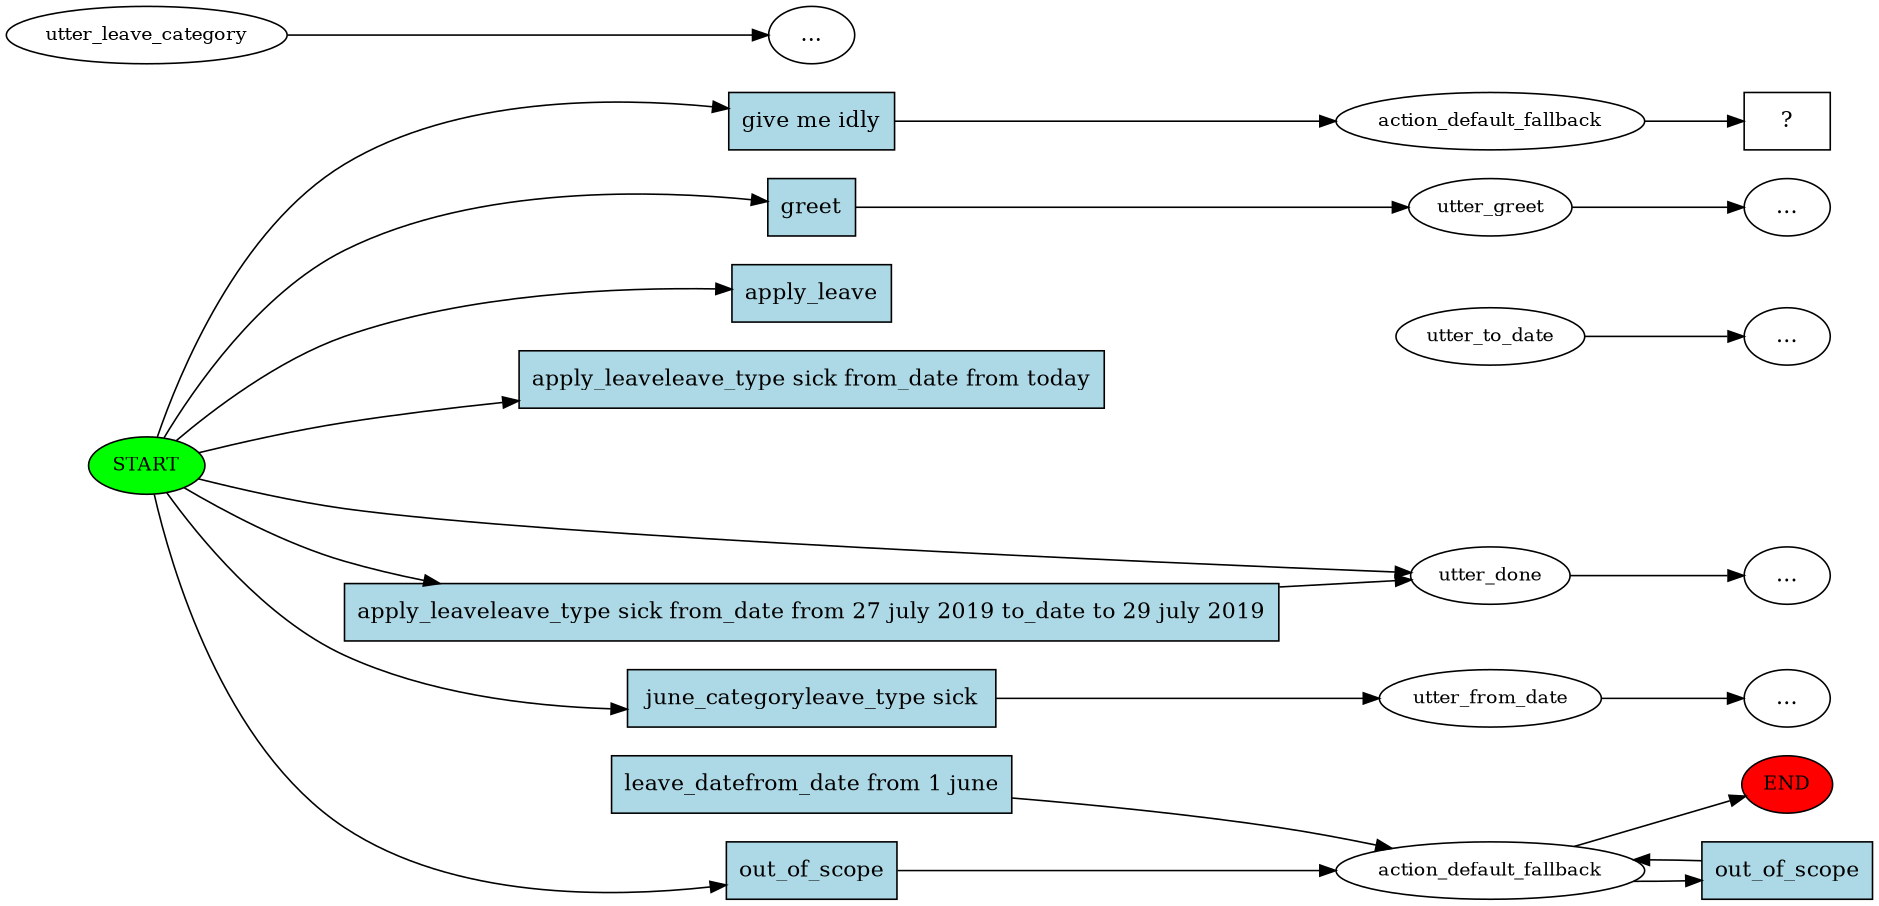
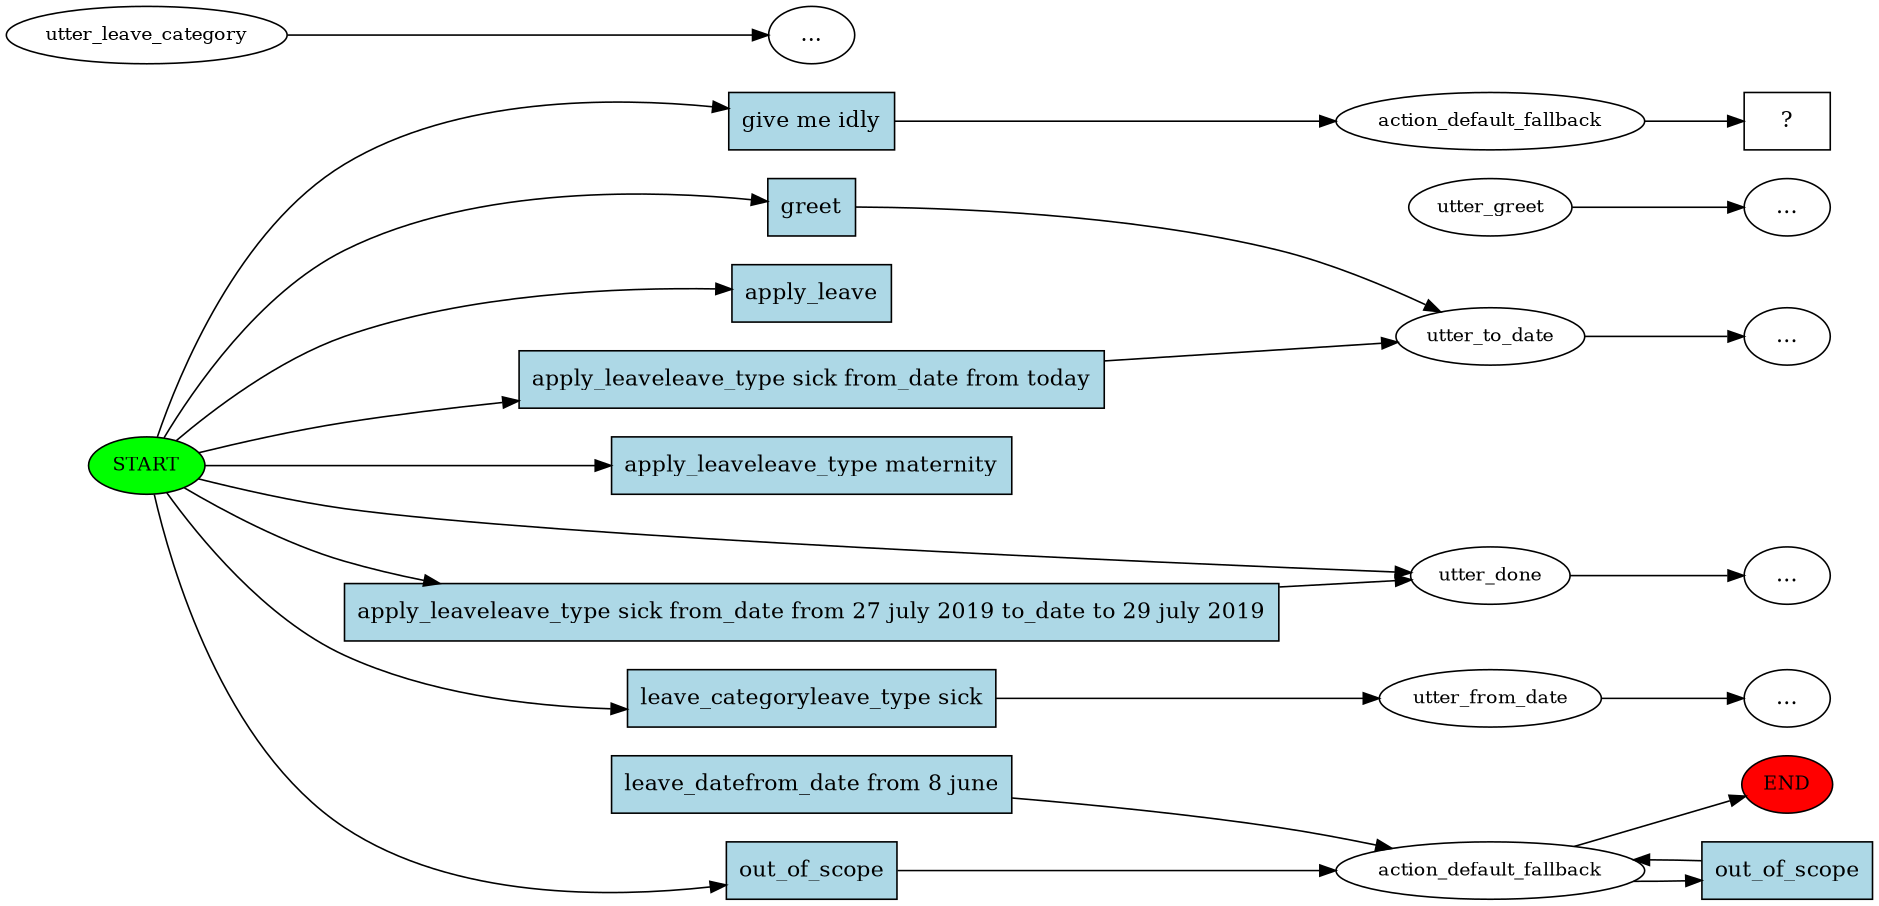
edge "greet" -> "utter_greet": now "greet" -> "utter_to_date"
edge "apply_leaveleave_type sick from_date from today" -> "utter_to_date": added
node "apply_leaveleave_type maternity": added
node "june_categoryleave_type sick": label "june_categoryleave_type sick" -> "leave_categoryleave_type sick"
node "leave_datefrom_date from 1 june": label "leave_datefrom_date from 1 june" -> "leave_datefrom_date from 8 june"
